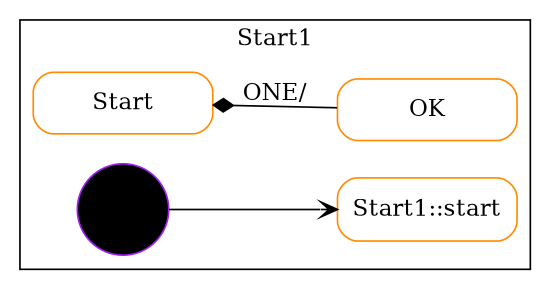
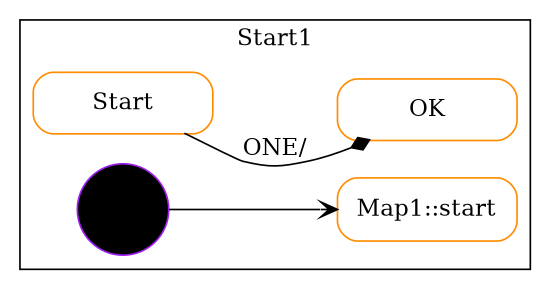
edge "OK" -> "Start": reversed
node "Start1::start": label "Start1::start" -> "Map1::start"
